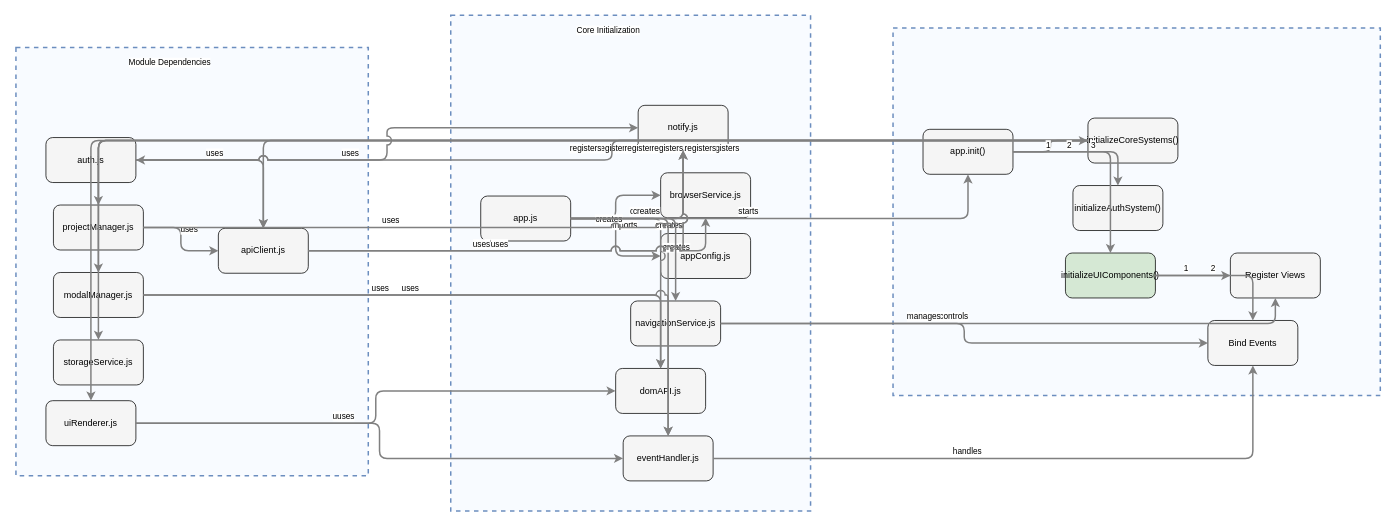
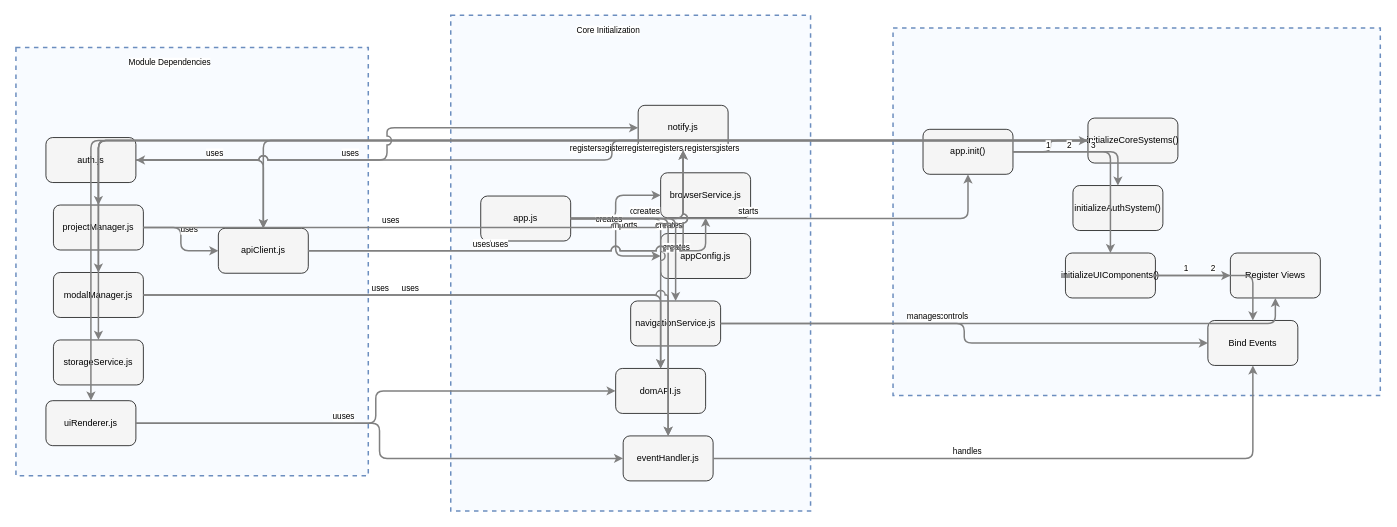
node "initializeUIComponents()": fillcolor #d5e8d4 -> #f5f5f5
